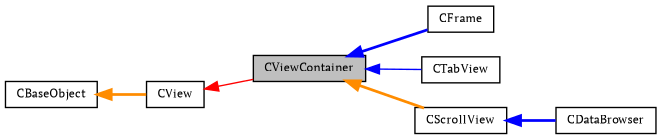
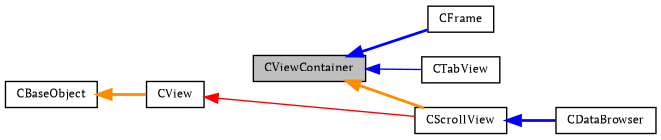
edge "CViewContainer" -> "CView": now "CScrollView" -> "CView"
